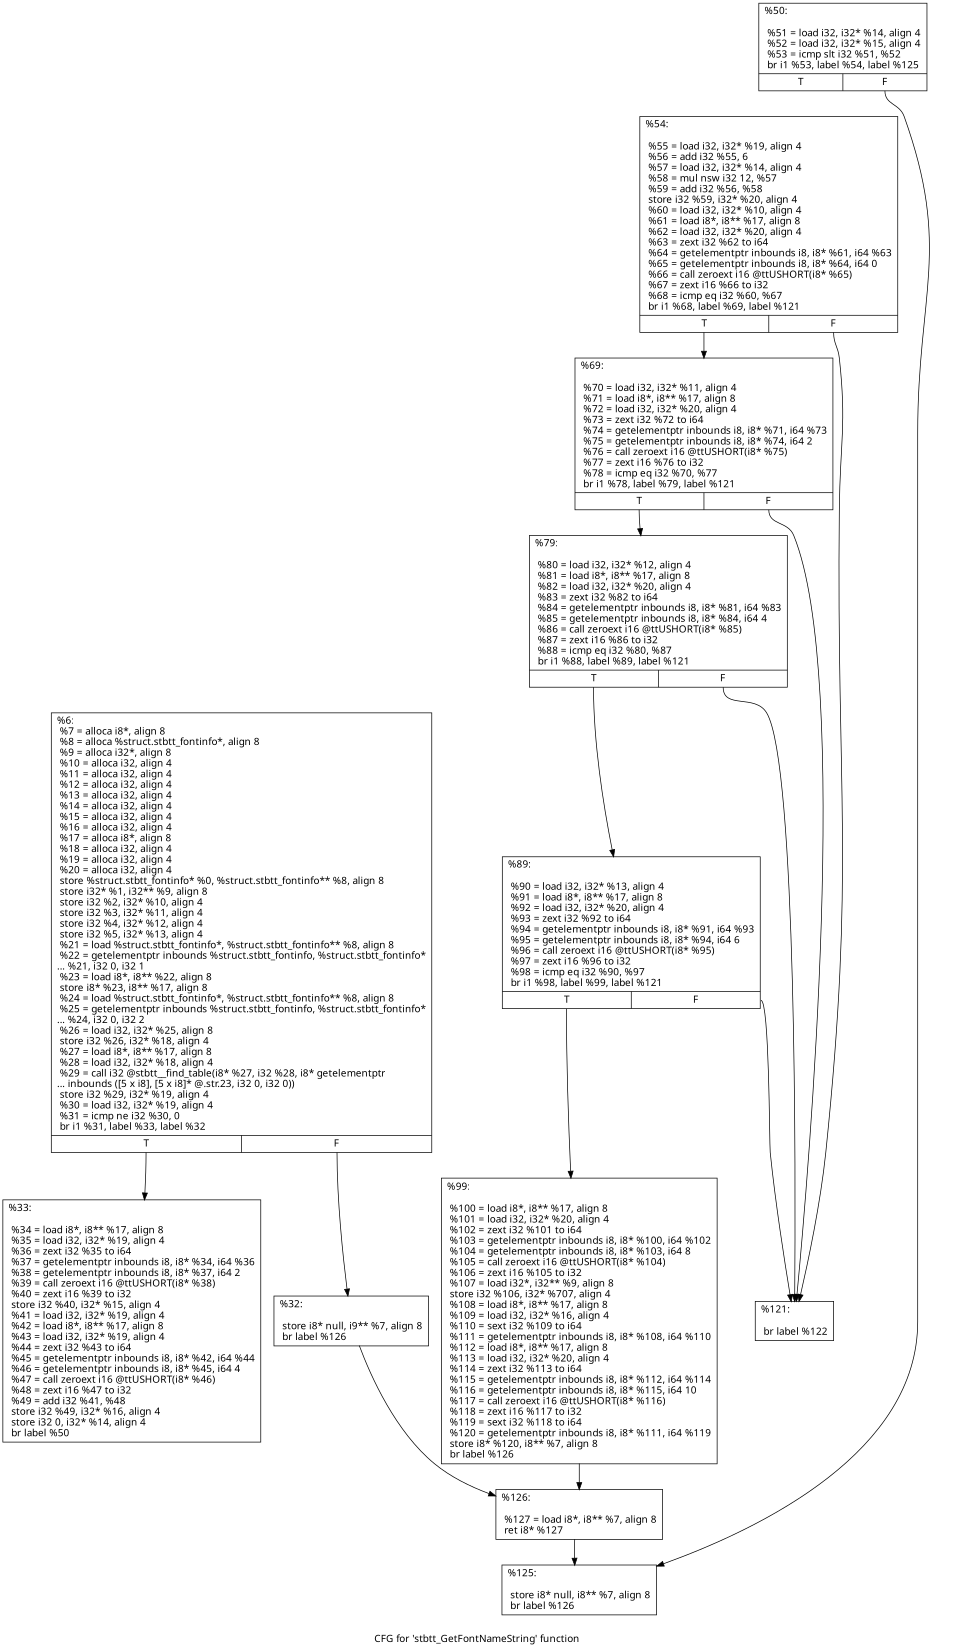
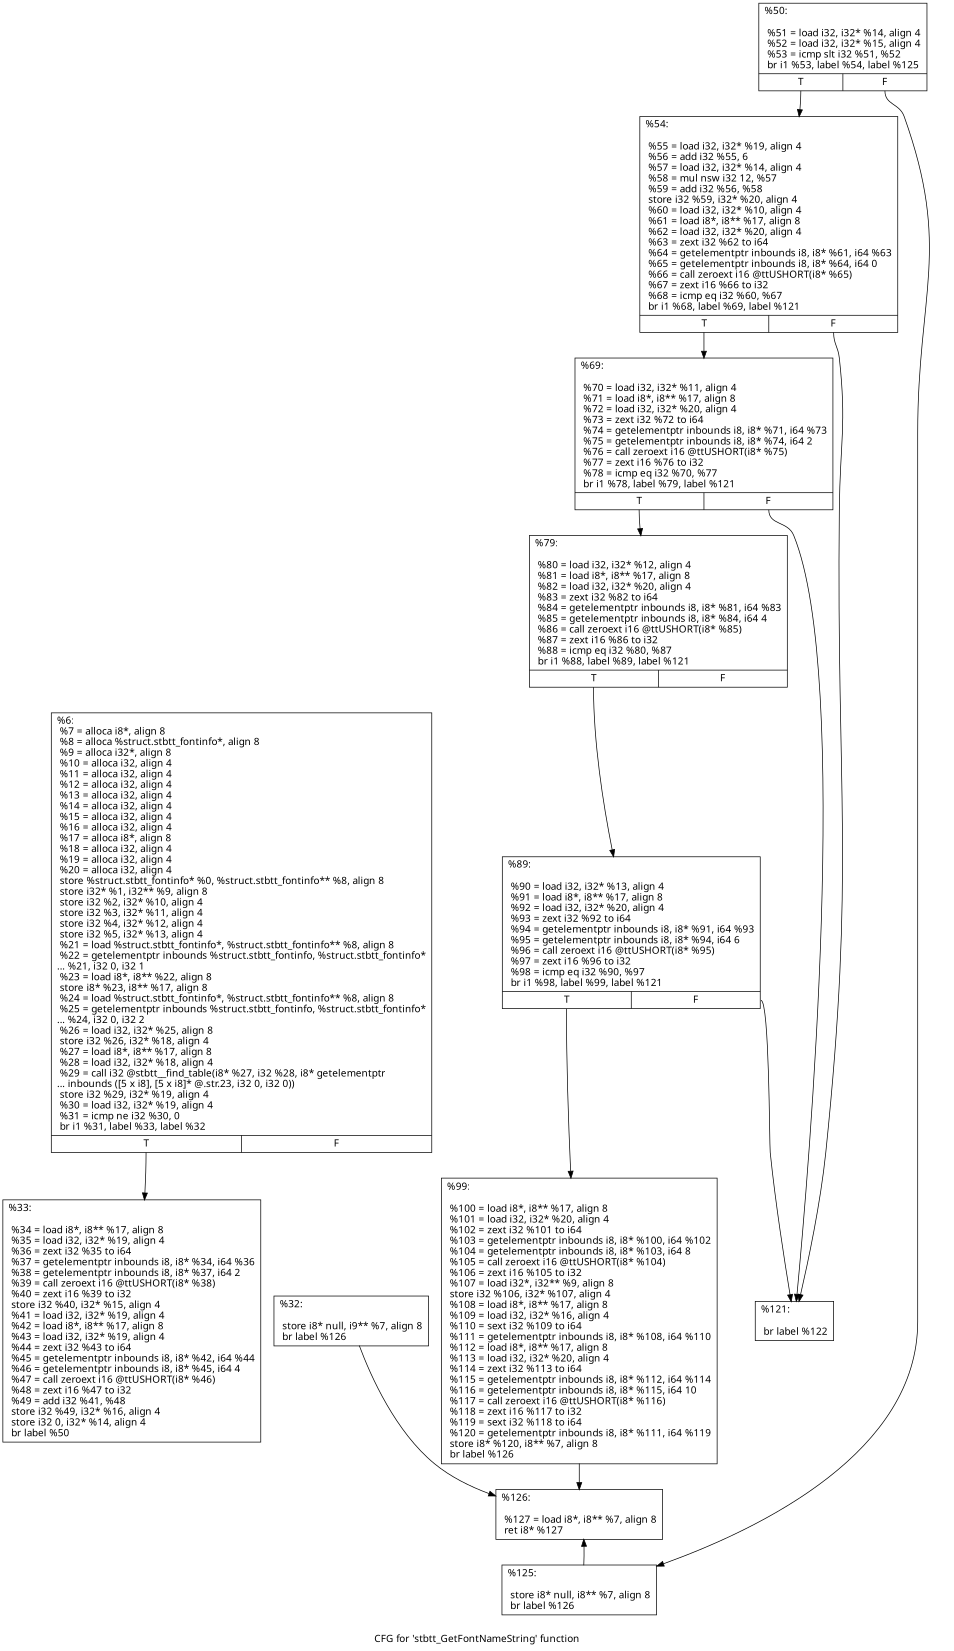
edge "%50:" -> "%54:": added
edge "%79:" -> "%121:": removed
edge "%6:" -> "%32:": removed
node "%99:": text "store i32 %106, i32* %707, align 4" -> "store i32 %106, i32* %107, align 4"
edge "%126:" -> "%125:": reversed
